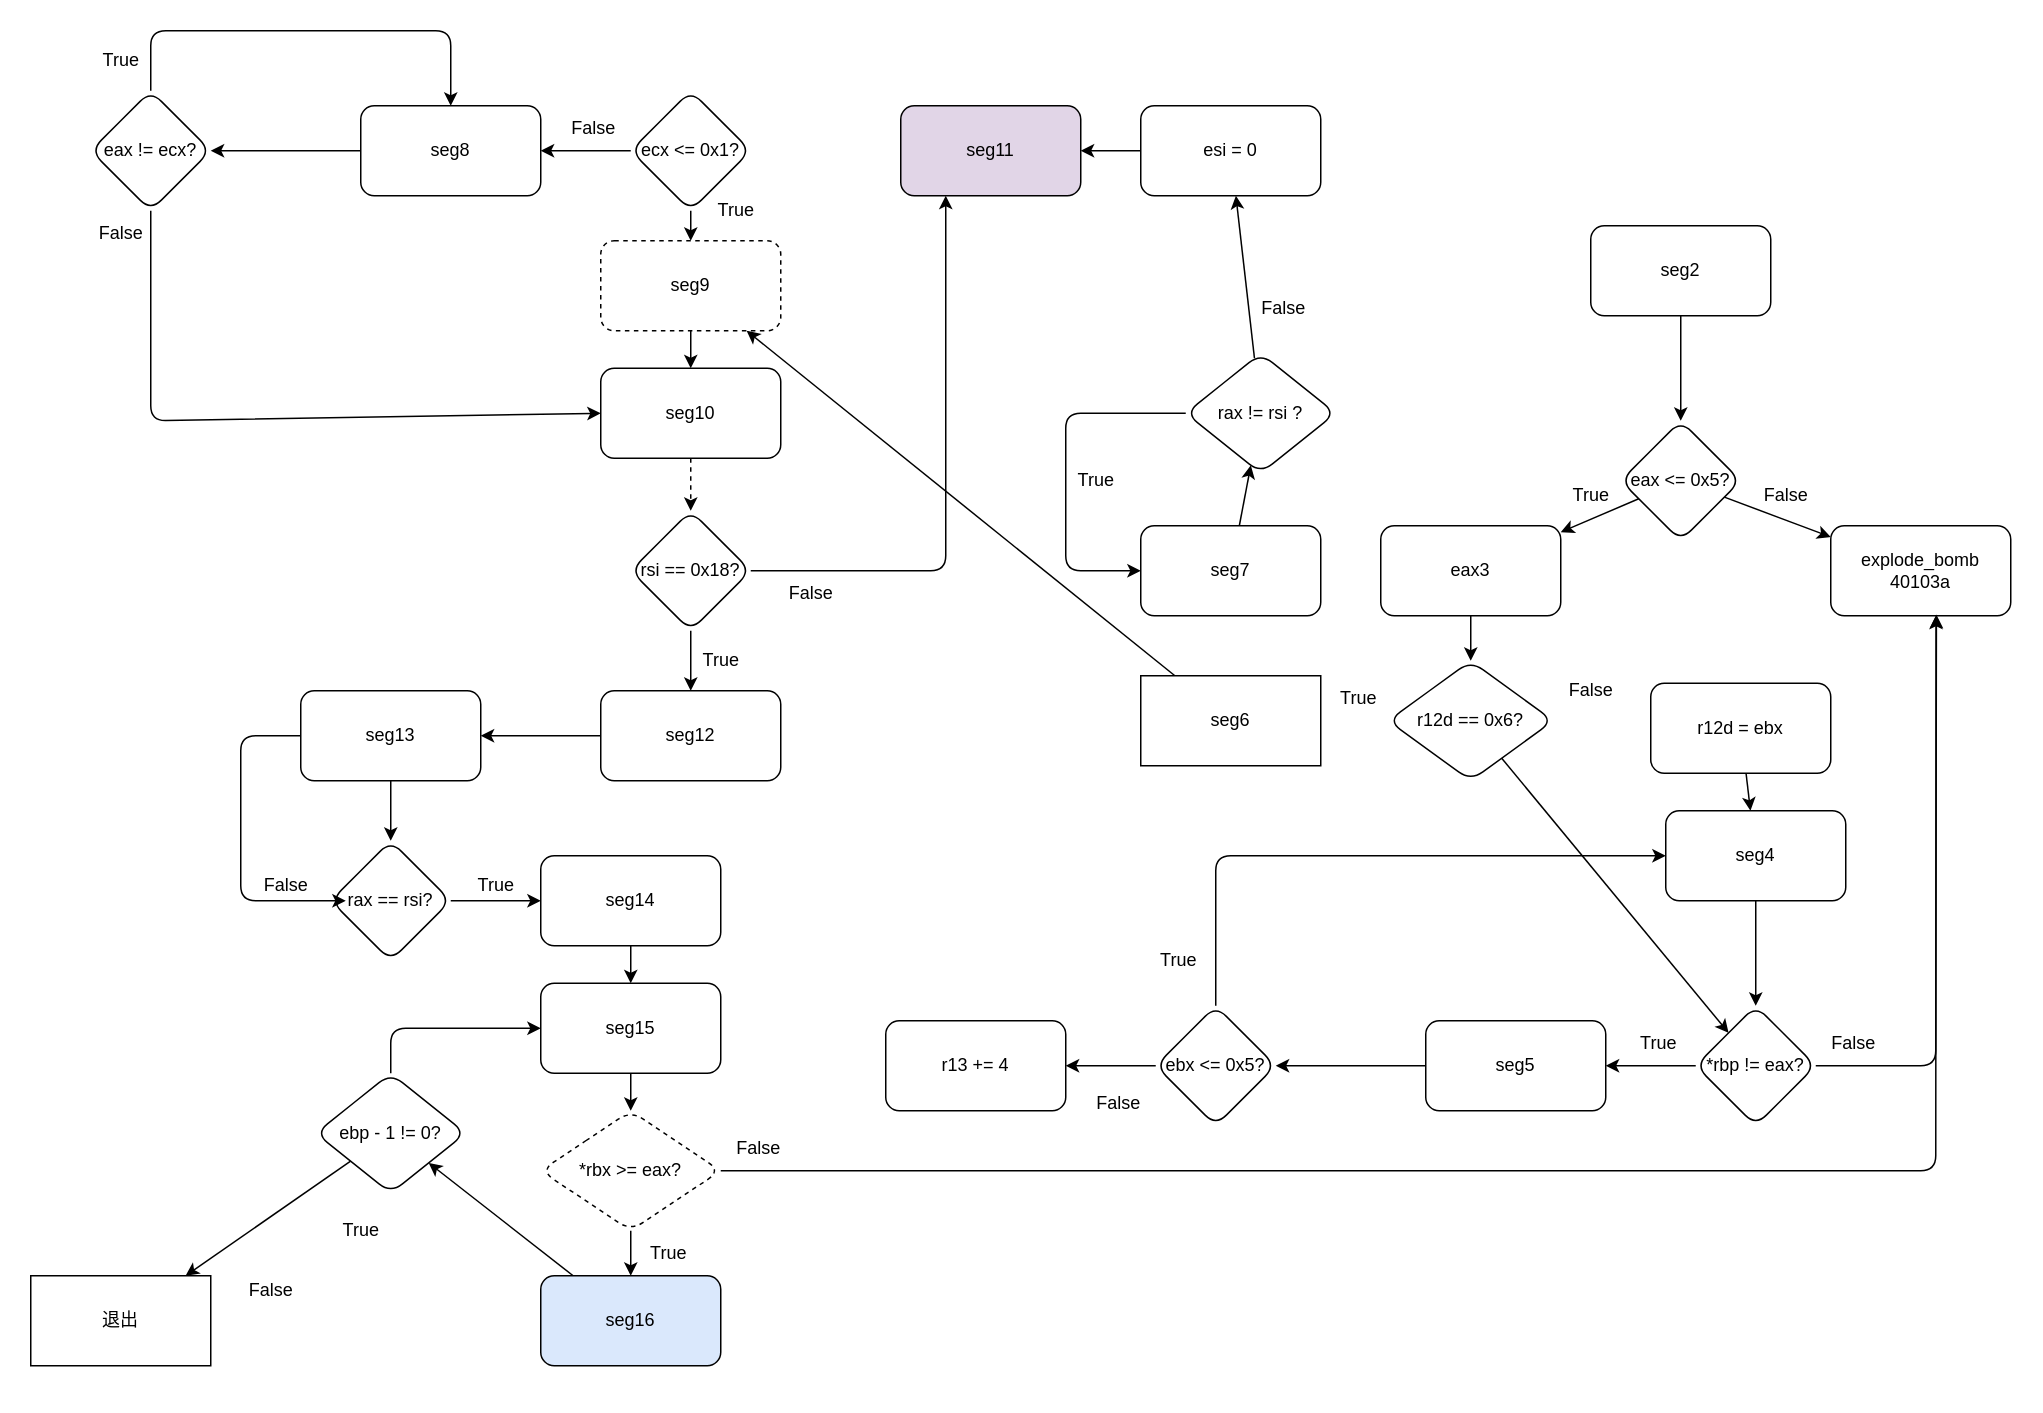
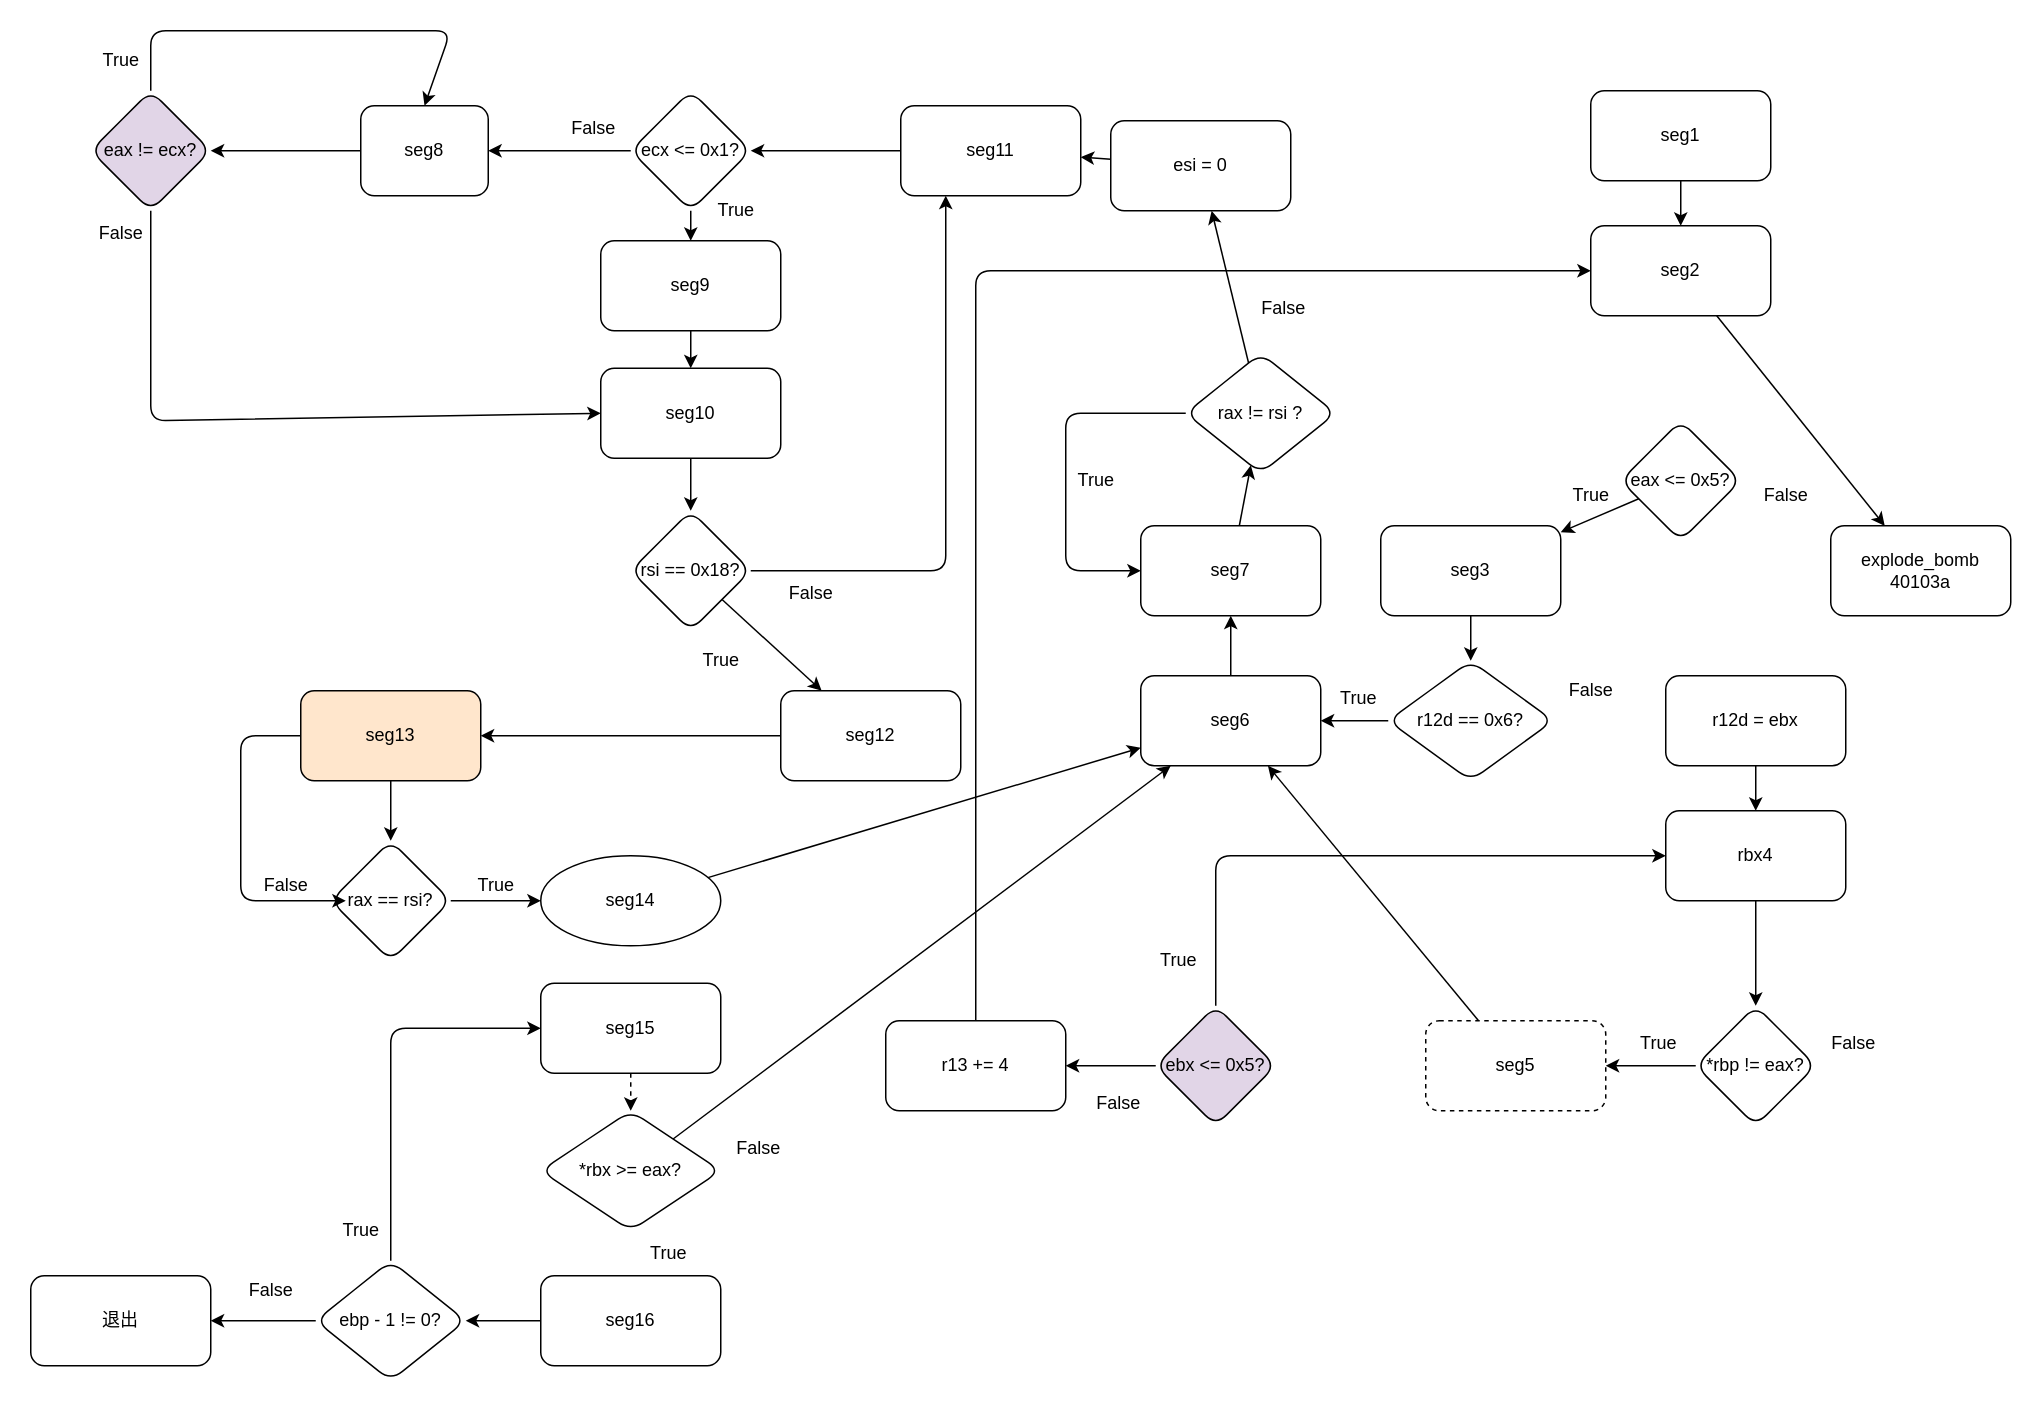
node "seg1": added
node "eax != ecx?": fillcolor #ffffff -> #e1d5e7
node "seg8": size 180x90 -> 128x90
edge "seg11" -> "ecx <= 0x1?": added
node "seg11": fillcolor #e1d5e7 -> #ffffff
node "esi = 0": moved (1231, 151) -> (1201, 166)
edge "seg1" -> "seg2": added
node "seg9": style dashed -> solid
edge "r13 += 4" -> "seg2": added
edge "seg2" -> "eax <= 0x5?": now "seg2" -> "explode_bomb 40103a"
edge "seg10" -> "rsi == 0x18?": style dashed -> solid
edge "seg6" -> "seg9": now "seg6" -> "seg7"
edge "eax <= 0x5?" -> "explode_bomb 40103a": removed
node "eax3": label "eax3" -> "seg3"
node "seg6": shape rectangle -> rounded rectangle
node "r12d = ebx": moved (1741, 728) -> (1756, 721)
node "seg13": fillcolor #ffffff -> #ffe6cc
node "seg12": moved (691, 736) -> (871, 736)
node "seg4": label "seg4" -> "rbx4"
edge "r12d == 0x6?" -> "*rbp != eax?": now "r12d == 0x6?" -> "seg6"
node "seg14": shape rounded rectangle -> ellipse
edge "seg14" -> "seg15": now "seg14" -> "seg6"
node "ebx <= 0x5?": fillcolor #ffffff -> #e1d5e7
edge "seg5" -> "ebx <= 0x5?": now "seg5" -> "seg6"
node "seg5": style solid -> dashed
edge "*rbp != eax?" -> "explode_bomb 40103a": removed
edge "seg15" -> "*rbx >= eax?": style solid -> dashed
node "ebp - 1 != 0?": moved (391, 1133) -> (391, 1321)
node "*rbx >= eax?": style dashed -> solid
edge "*rbx >= eax?" -> "explode_bomb 40103a": removed
edge "*rbx >= eax?" -> "seg16": now "*rbx >= eax?" -> "seg6"
node "退出": shape rectangle -> rounded rectangle
node "seg16": fillcolor #dae8fc -> #ffffff
